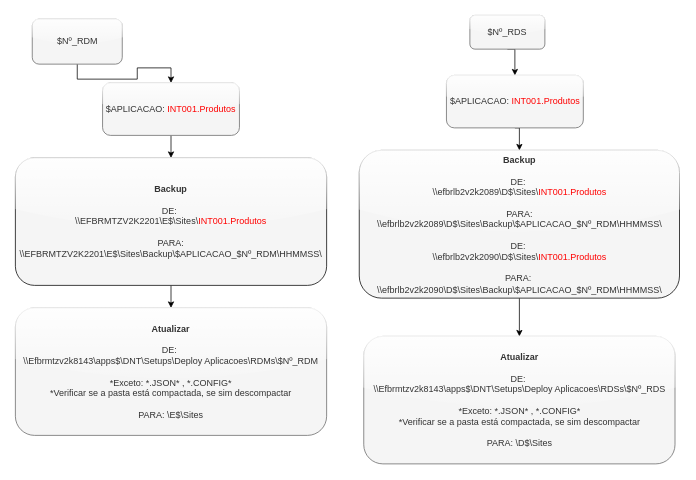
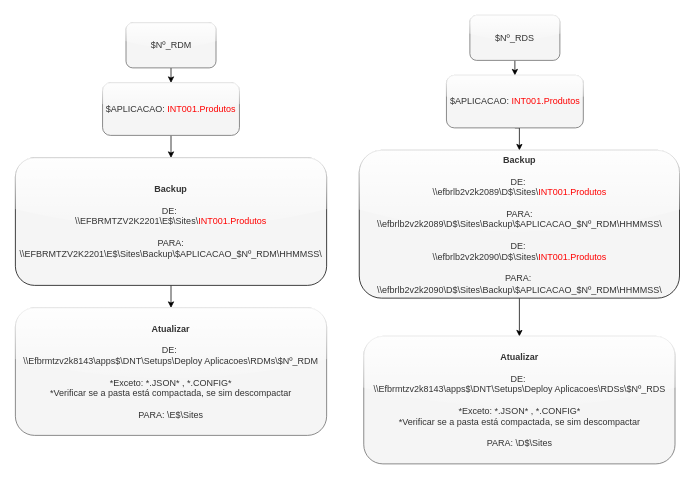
node "$Nº_RDS": size 75x34 -> 90x45
node "$Nº_RDM": moved (77, 42) -> (171, 45)
